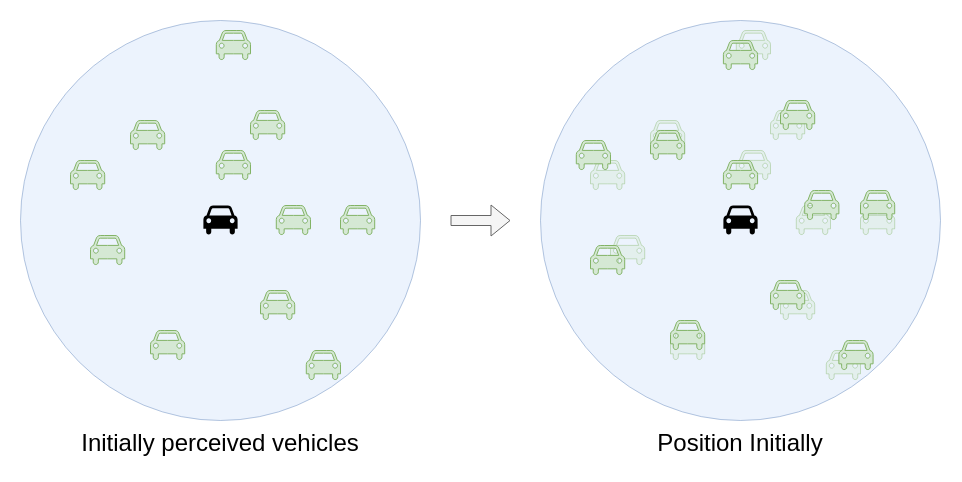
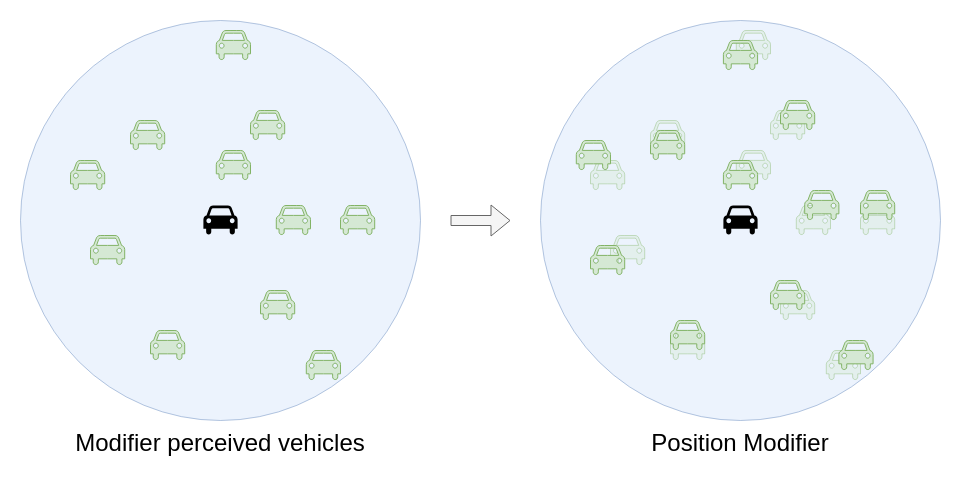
node "Initially perceived vehicles": label "Initially perceived vehicles" -> "Modifier perceived vehicles"
node "Position Initially": label "Position Initially" -> "Position Modifier"
